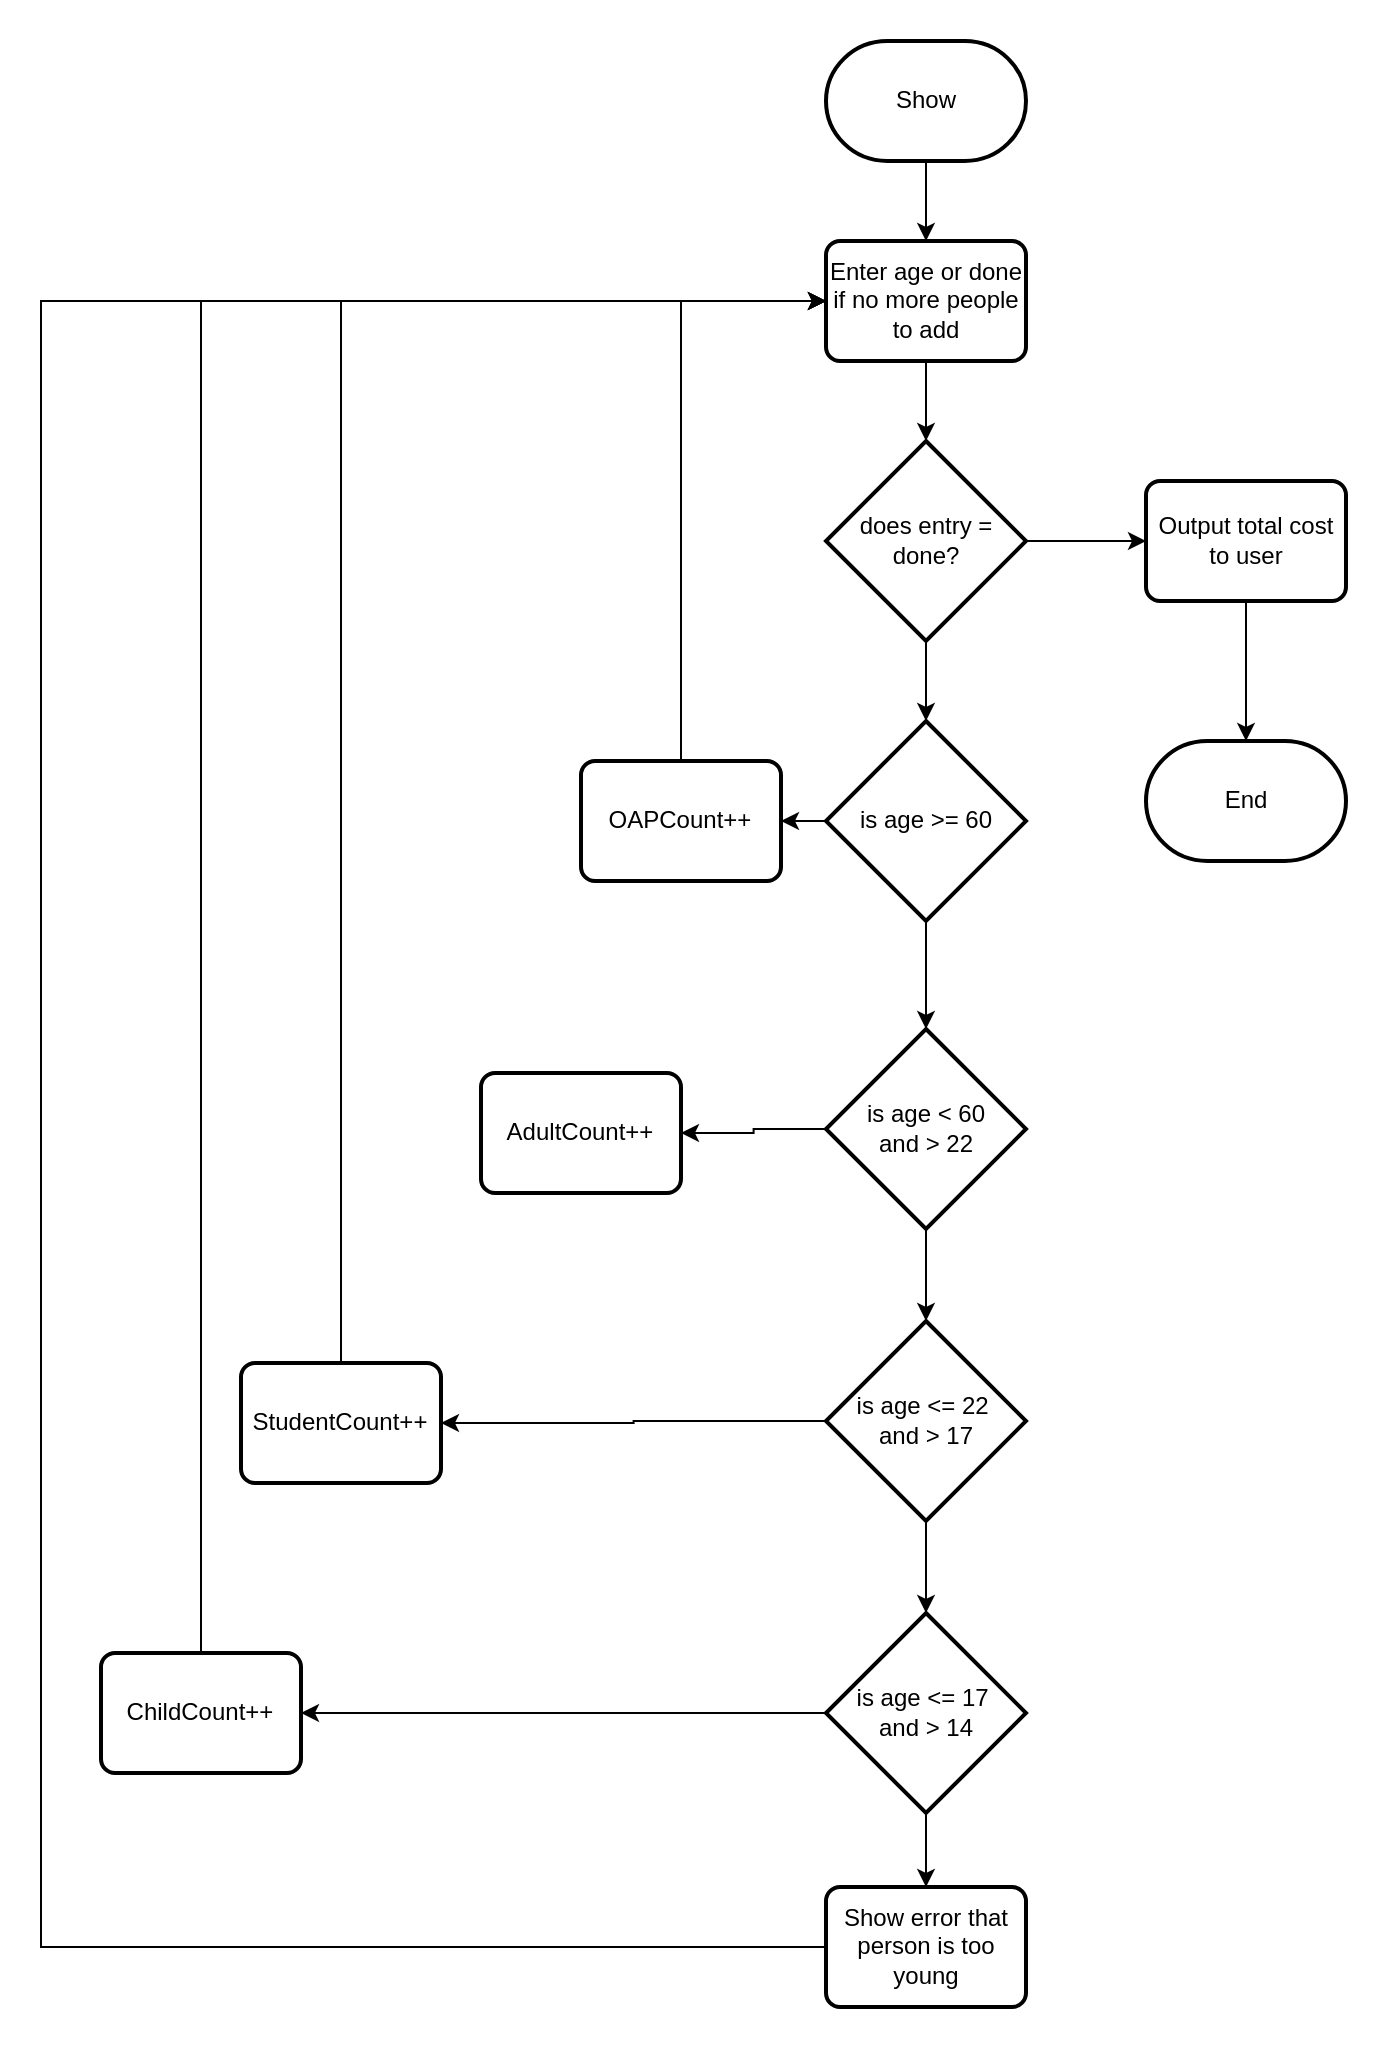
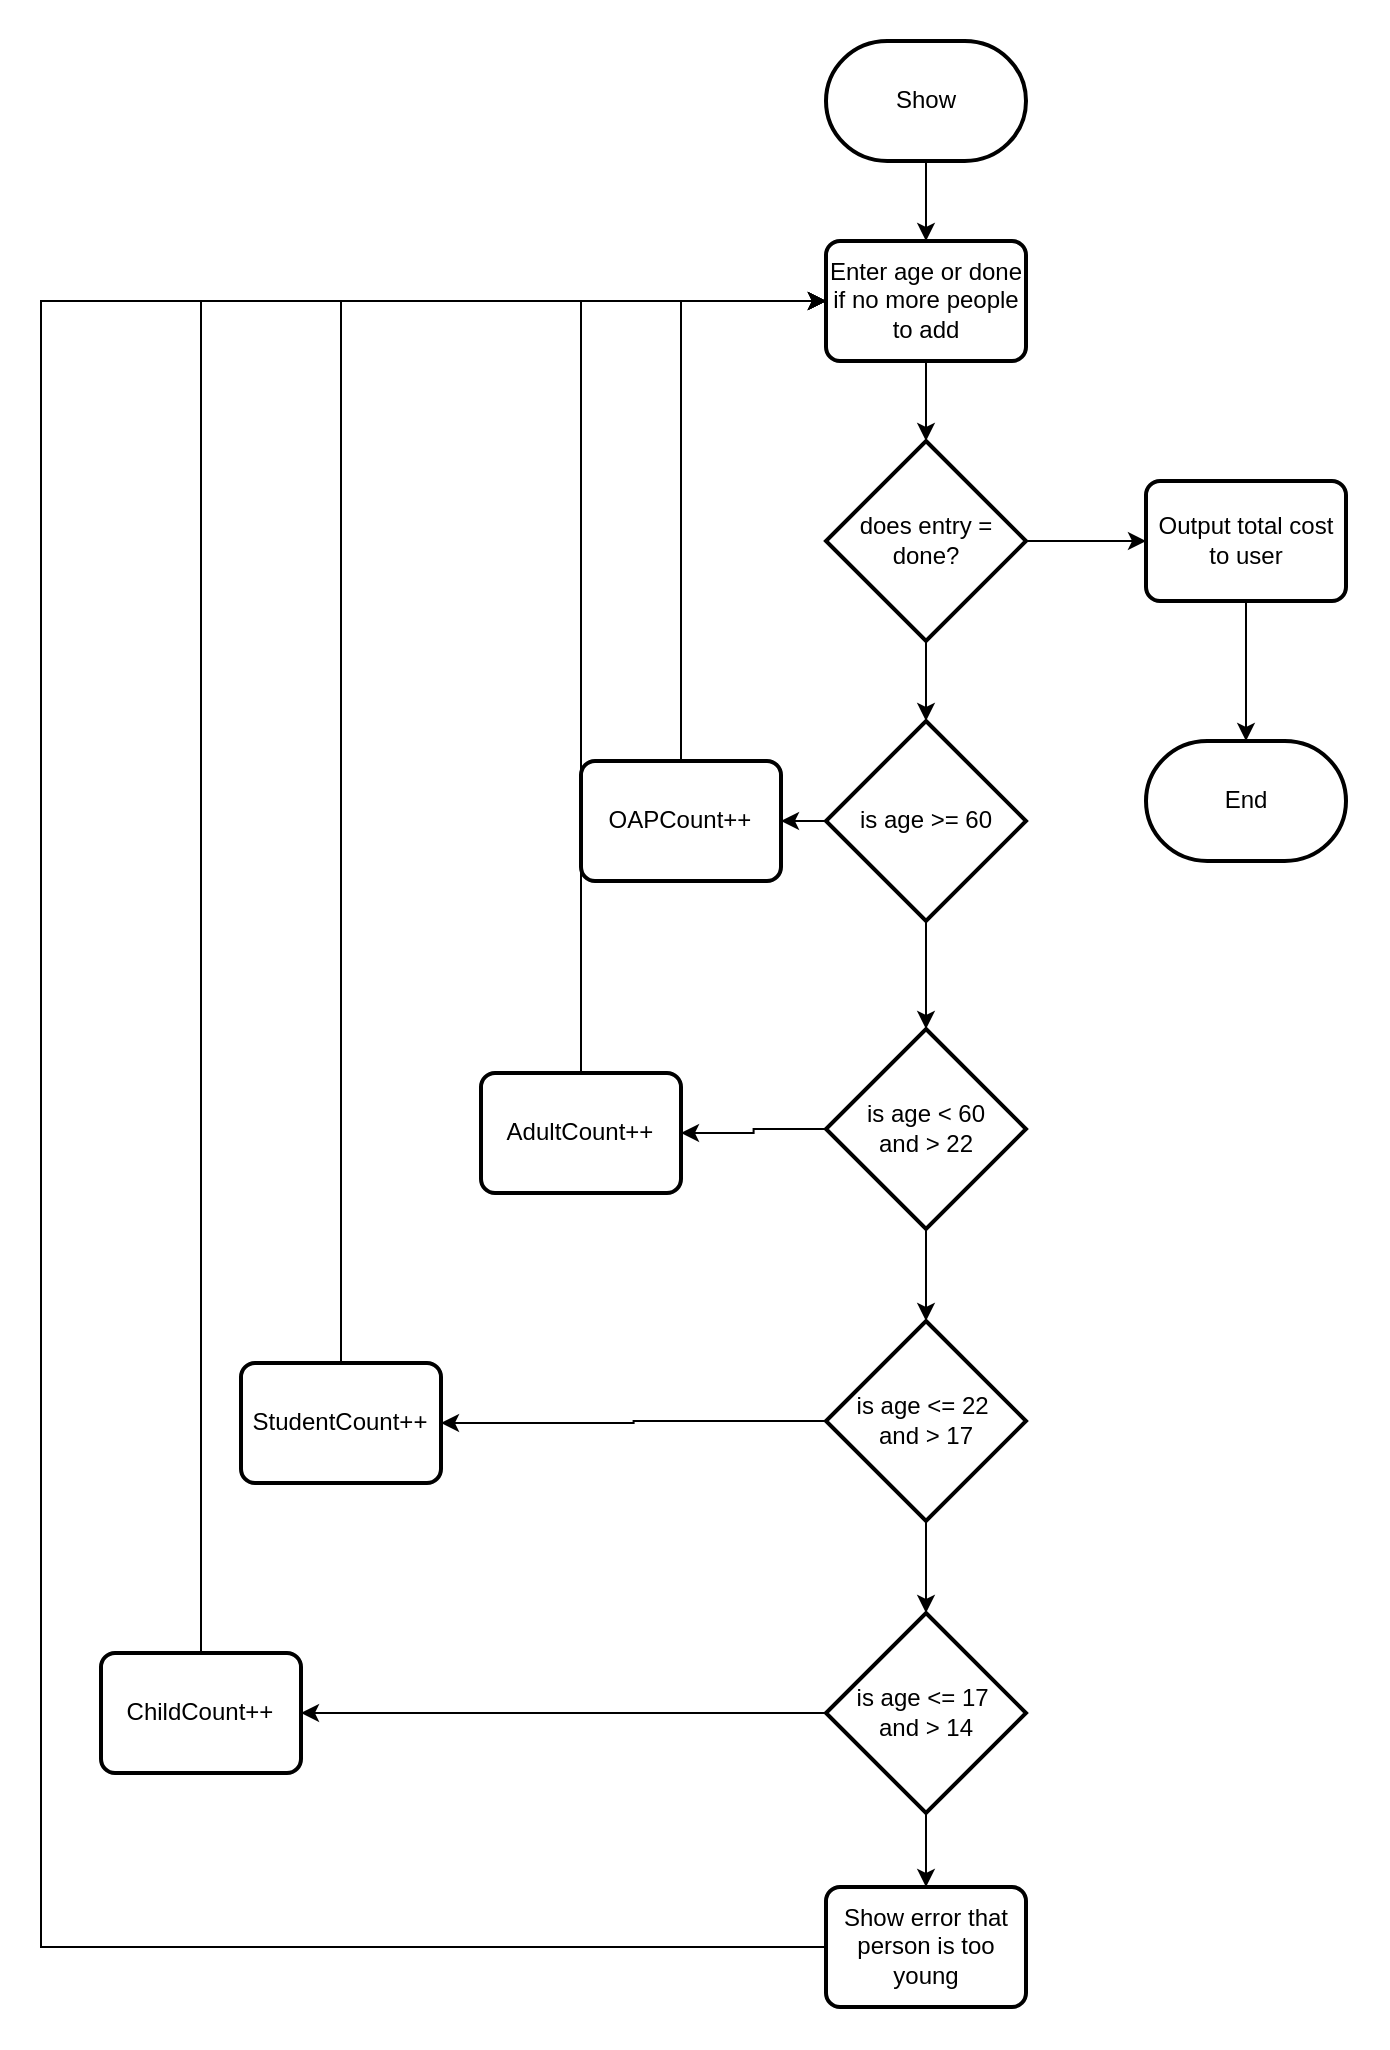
edge "AdultCount++" -> "Enter age or done if no more people to add": added
